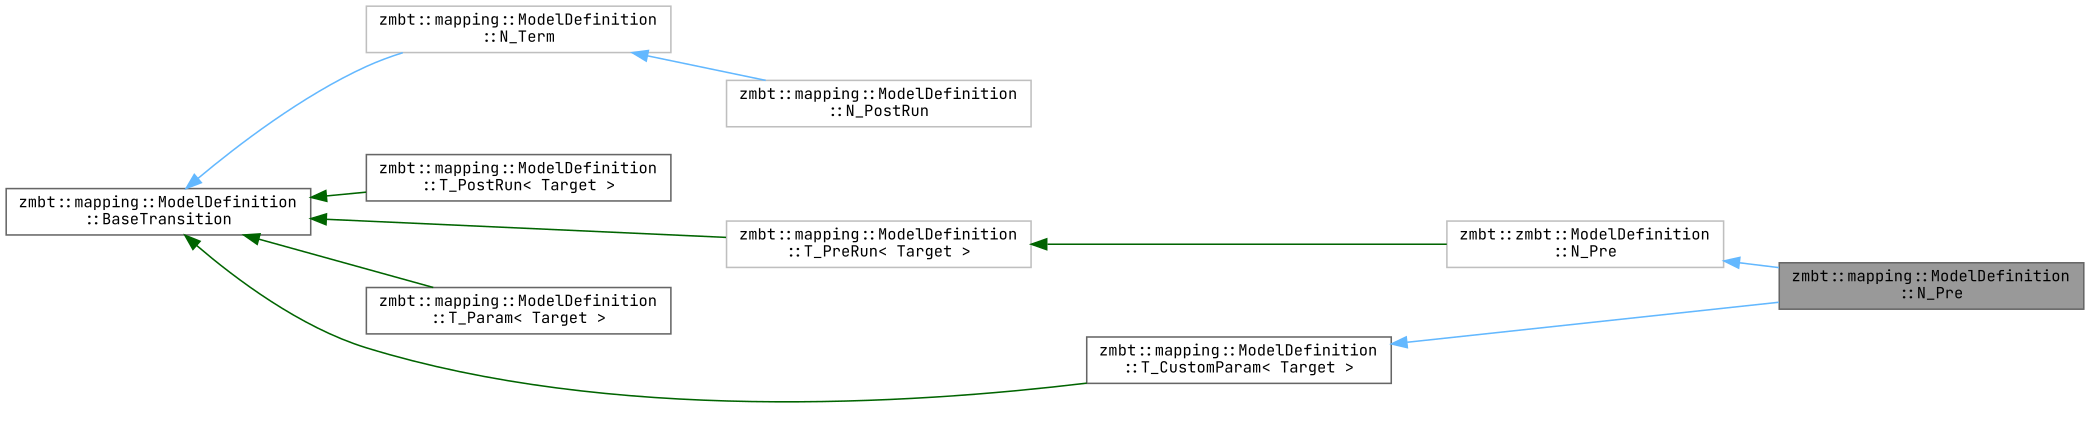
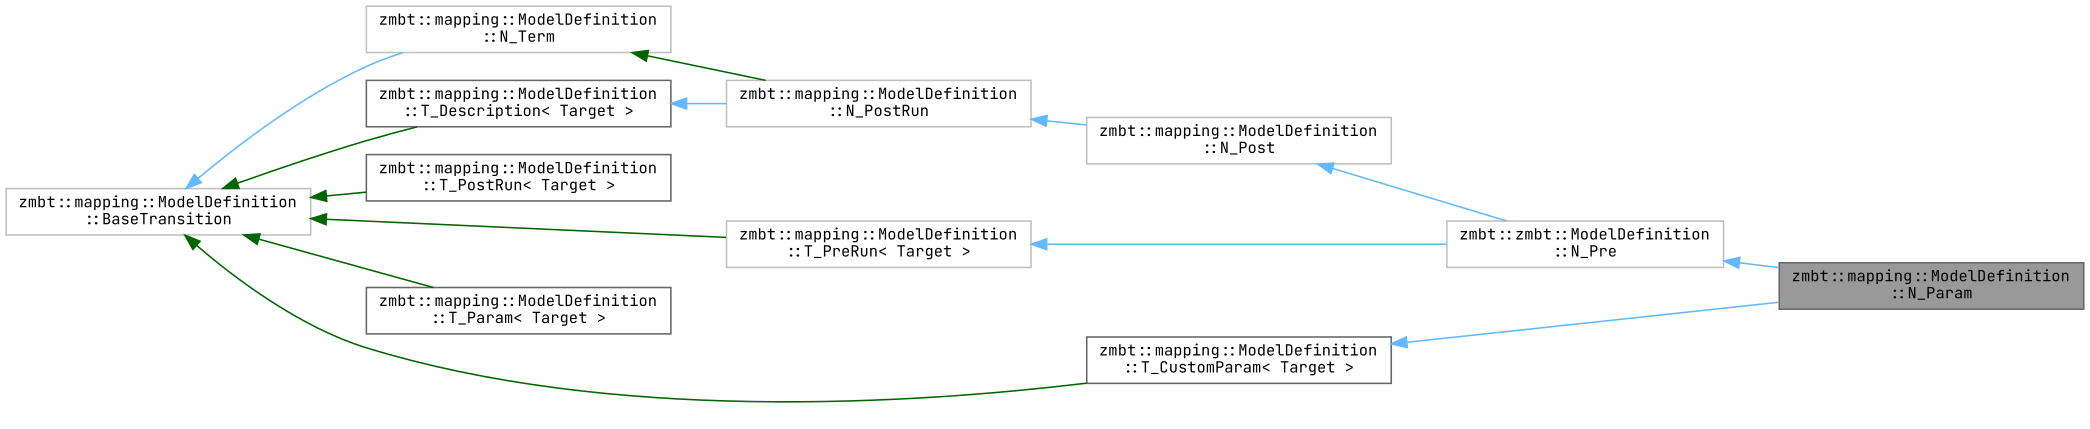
edge "zmbt::mapping::ModelDefinition ::N_PostRun" -> "zmbt::mapping::ModelDefinition ::N_Term": color steelblue1 -> darkgreen
node "zmbt::mapping::ModelDefinition ::T_Description< Target >": added
node "zmbt::mapping::ModelDefinition ::N_Post": added
node "zmbt::mapping::ModelDefinition ::BaseTransition": color gray40 -> grey75
edge "zmbt::zmbt::ModelDefinition ::N_Pre" -> "zmbt::mapping::ModelDefinition ::T_PreRun< Target >": color darkgreen -> steelblue1
node "zmbt::mapping::ModelDefinition ::N_Pre": label "zmbt::mapping::ModelDefinition ::N_Pre" -> "zmbt::mapping::ModelDefinition ::N_Param"
